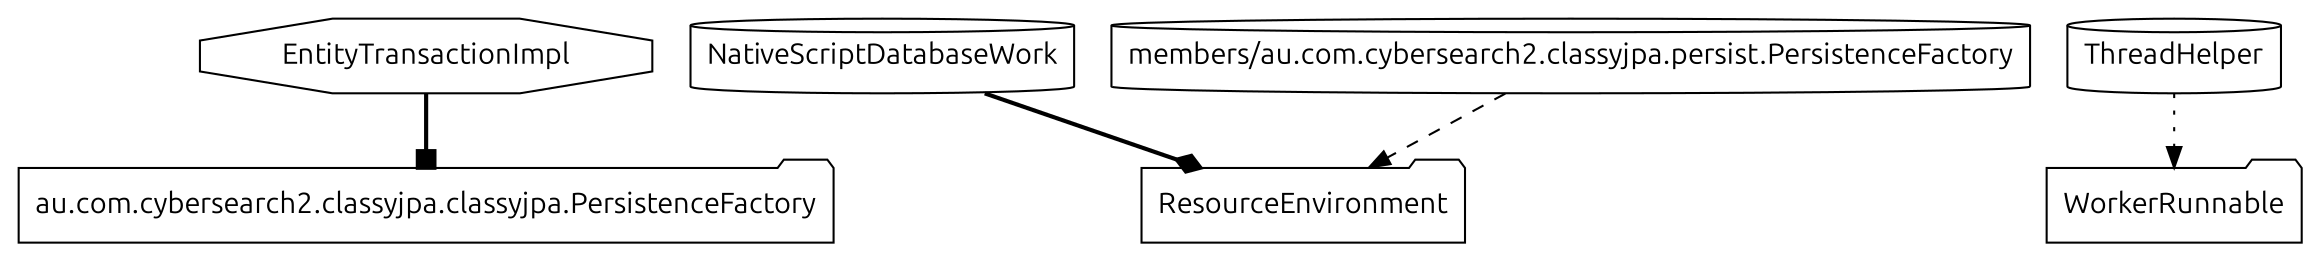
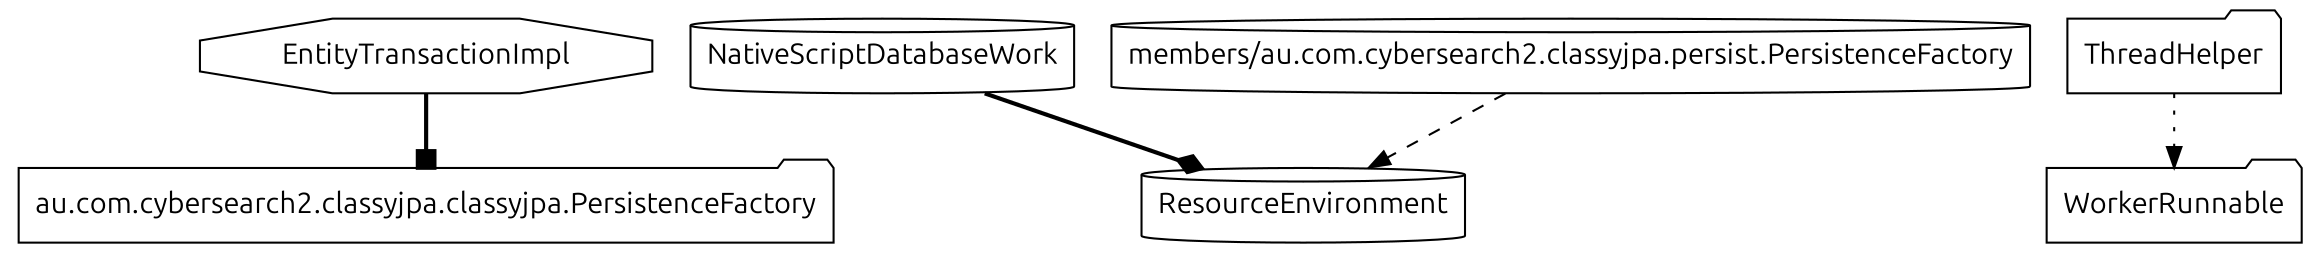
node "ThreadHelper": shape cylinder -> folder
node "ResourceEnvironment": shape folder -> cylinder
